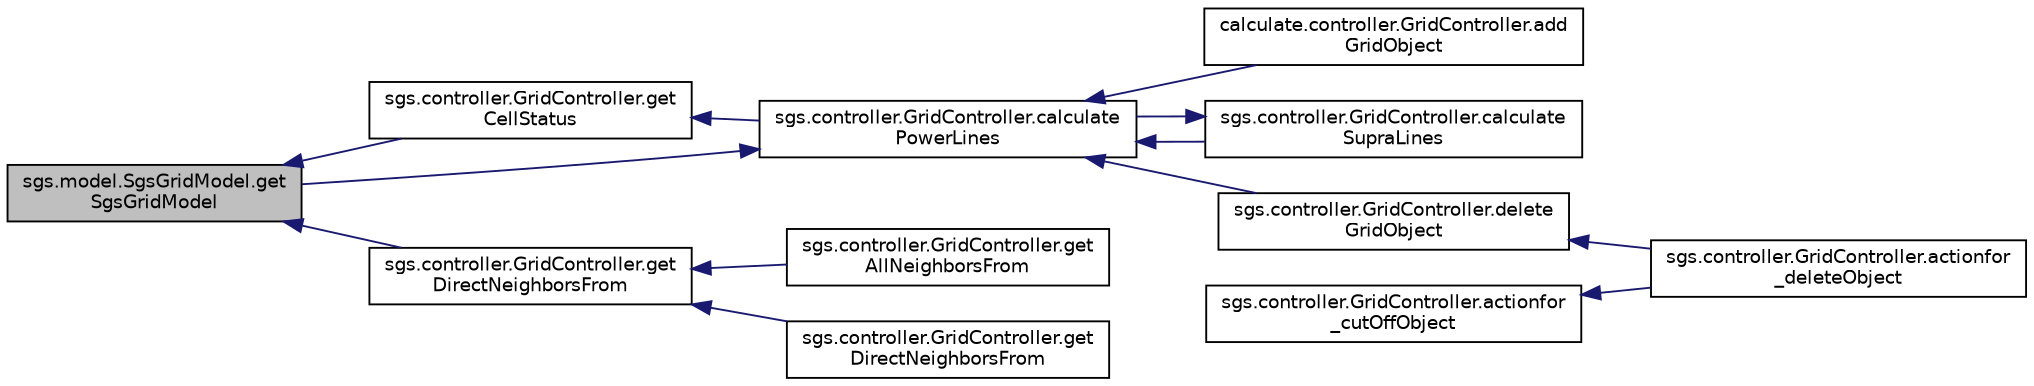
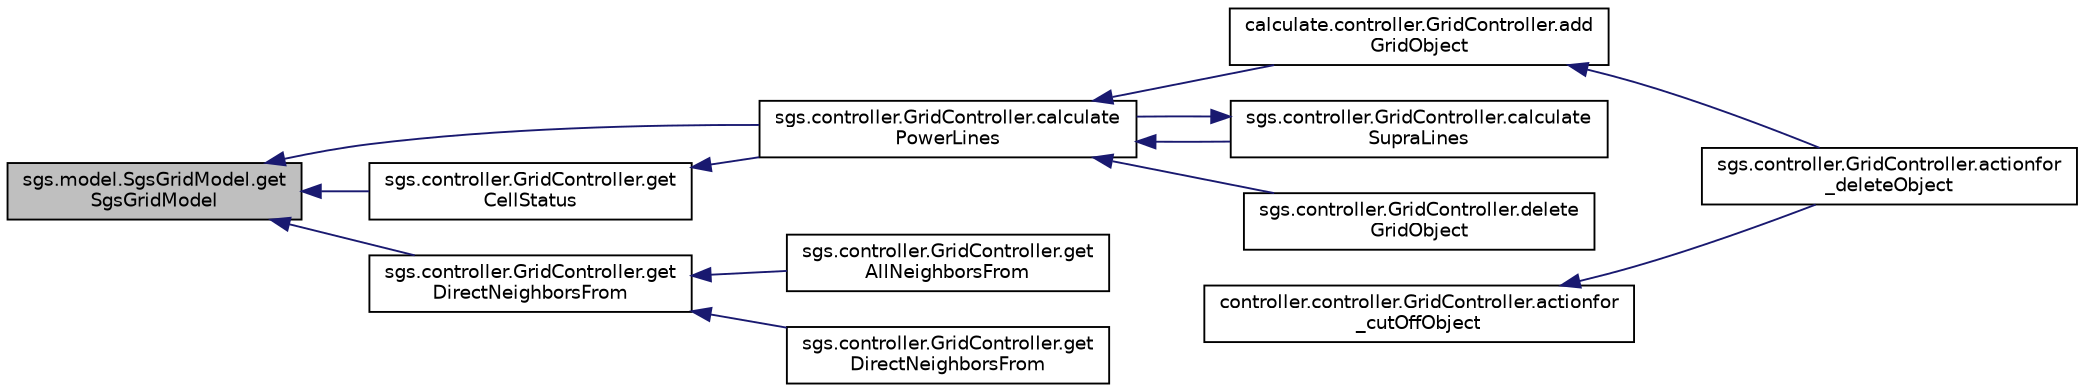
edge "sgs.model.SgsGridModel.get SgsGridModel" -> "sgs.controller.GridController.calculate PowerLines": reversed
edge "sgs.controller.GridController.actionfor _deleteObject" -> "sgs.controller.GridController.delete GridObject": now "sgs.controller.GridController.actionfor _deleteObject" -> "calculate.controller.GridController.add GridObject"
node "sgs.controller.GridController.actionfor _cutOffObject": label "sgs.controller.GridController.actionfor _cutOffObject" -> "controller.controller.GridController.actionfor _cutOffObject"
